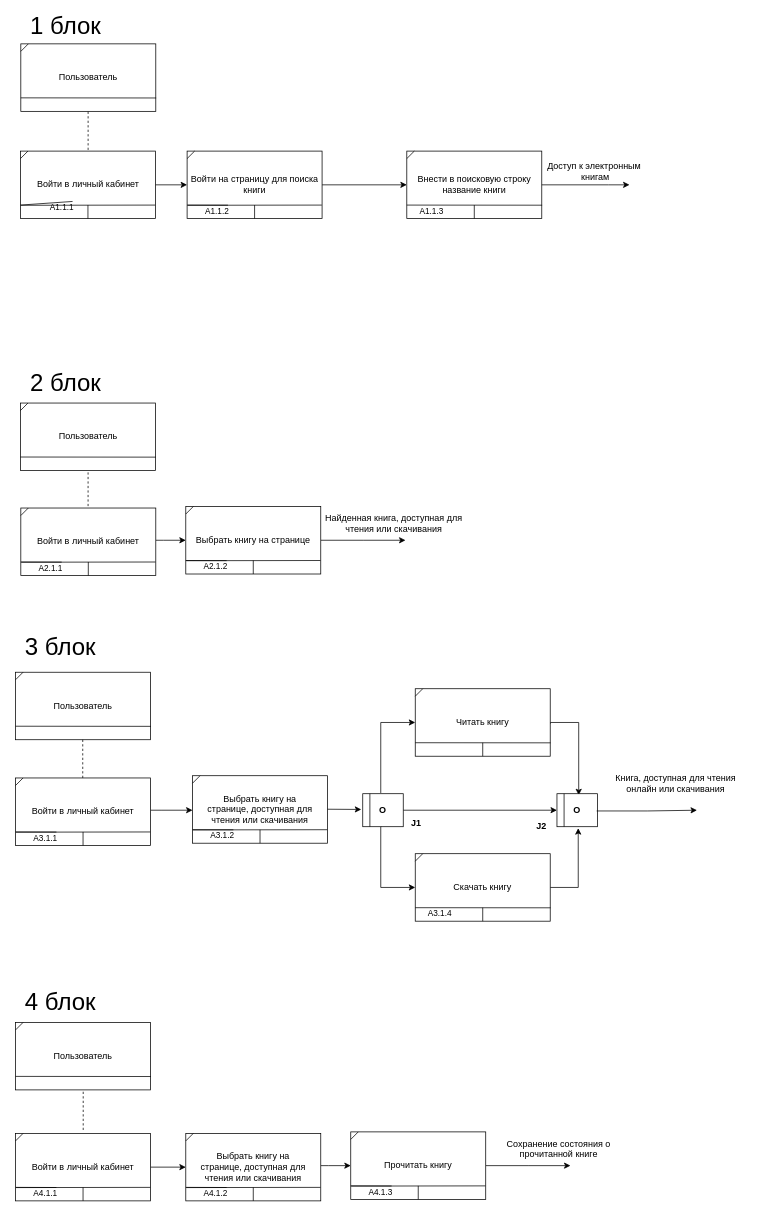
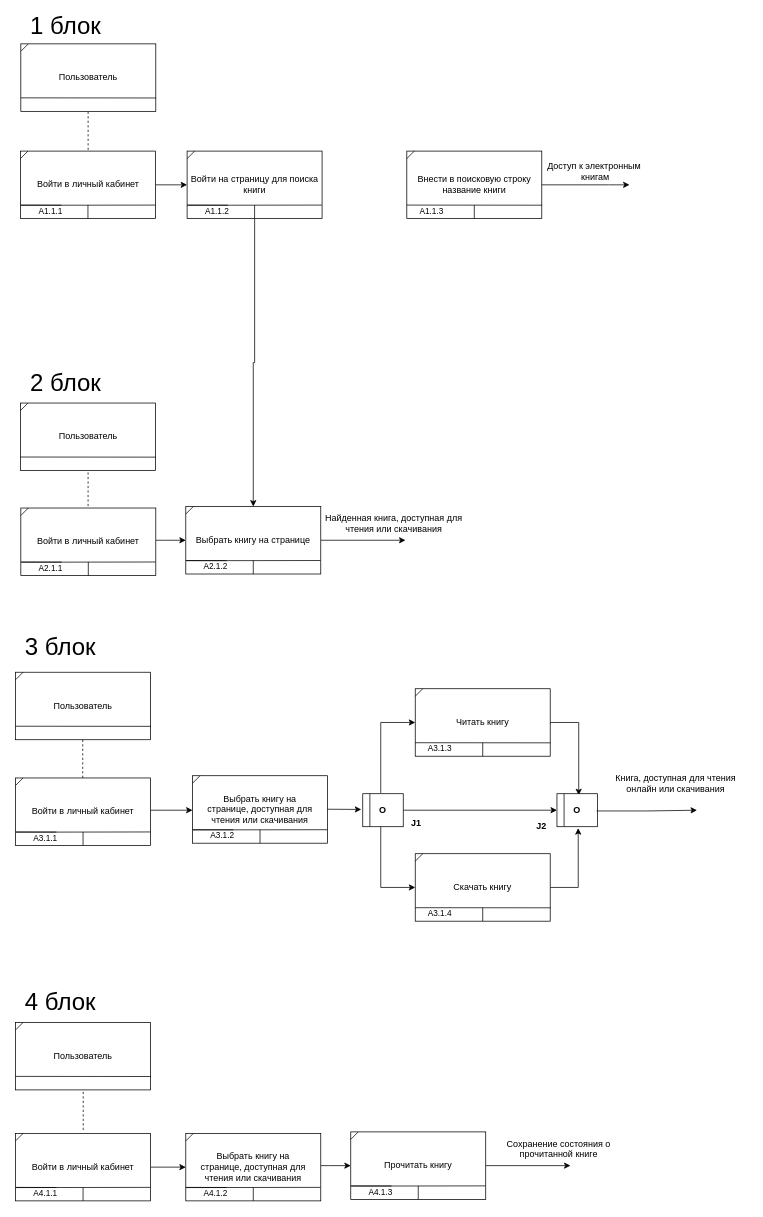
edge "Войти на страницу для поиска книги" -> "Внести в поисковую строку название книги": now "Войти на страницу для поиска книги" -> "Выбрать книгу на странице"
node "А1.1.1": moved (62, 207) -> (50, 211)
node "А3.1.3": added
